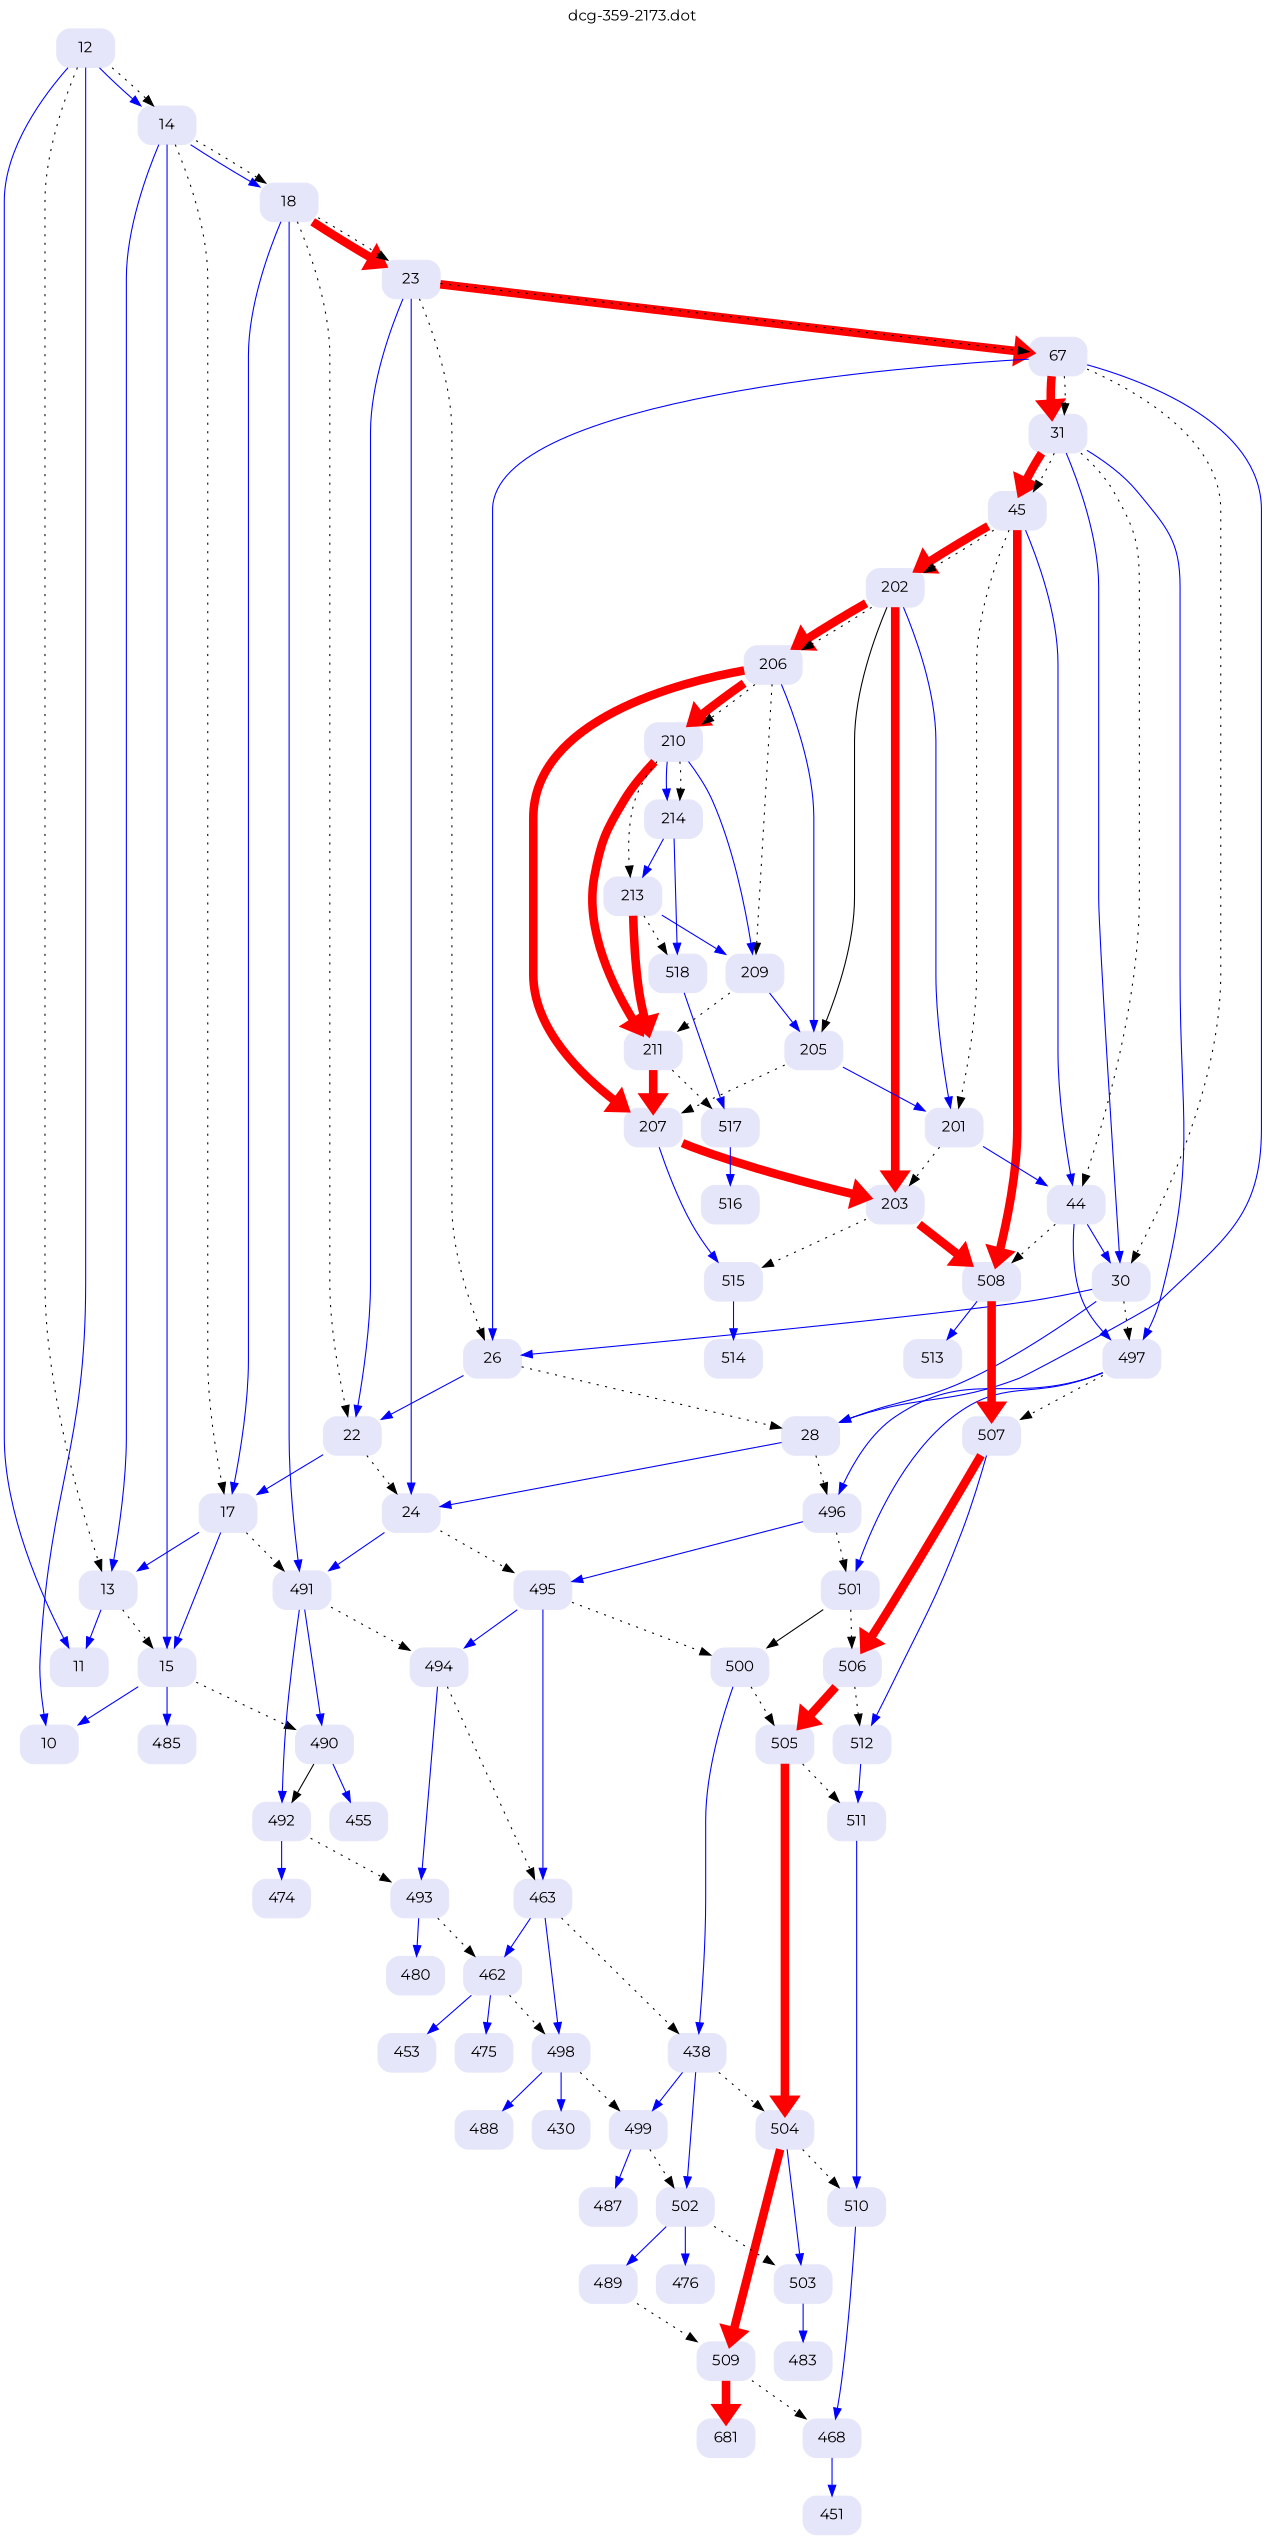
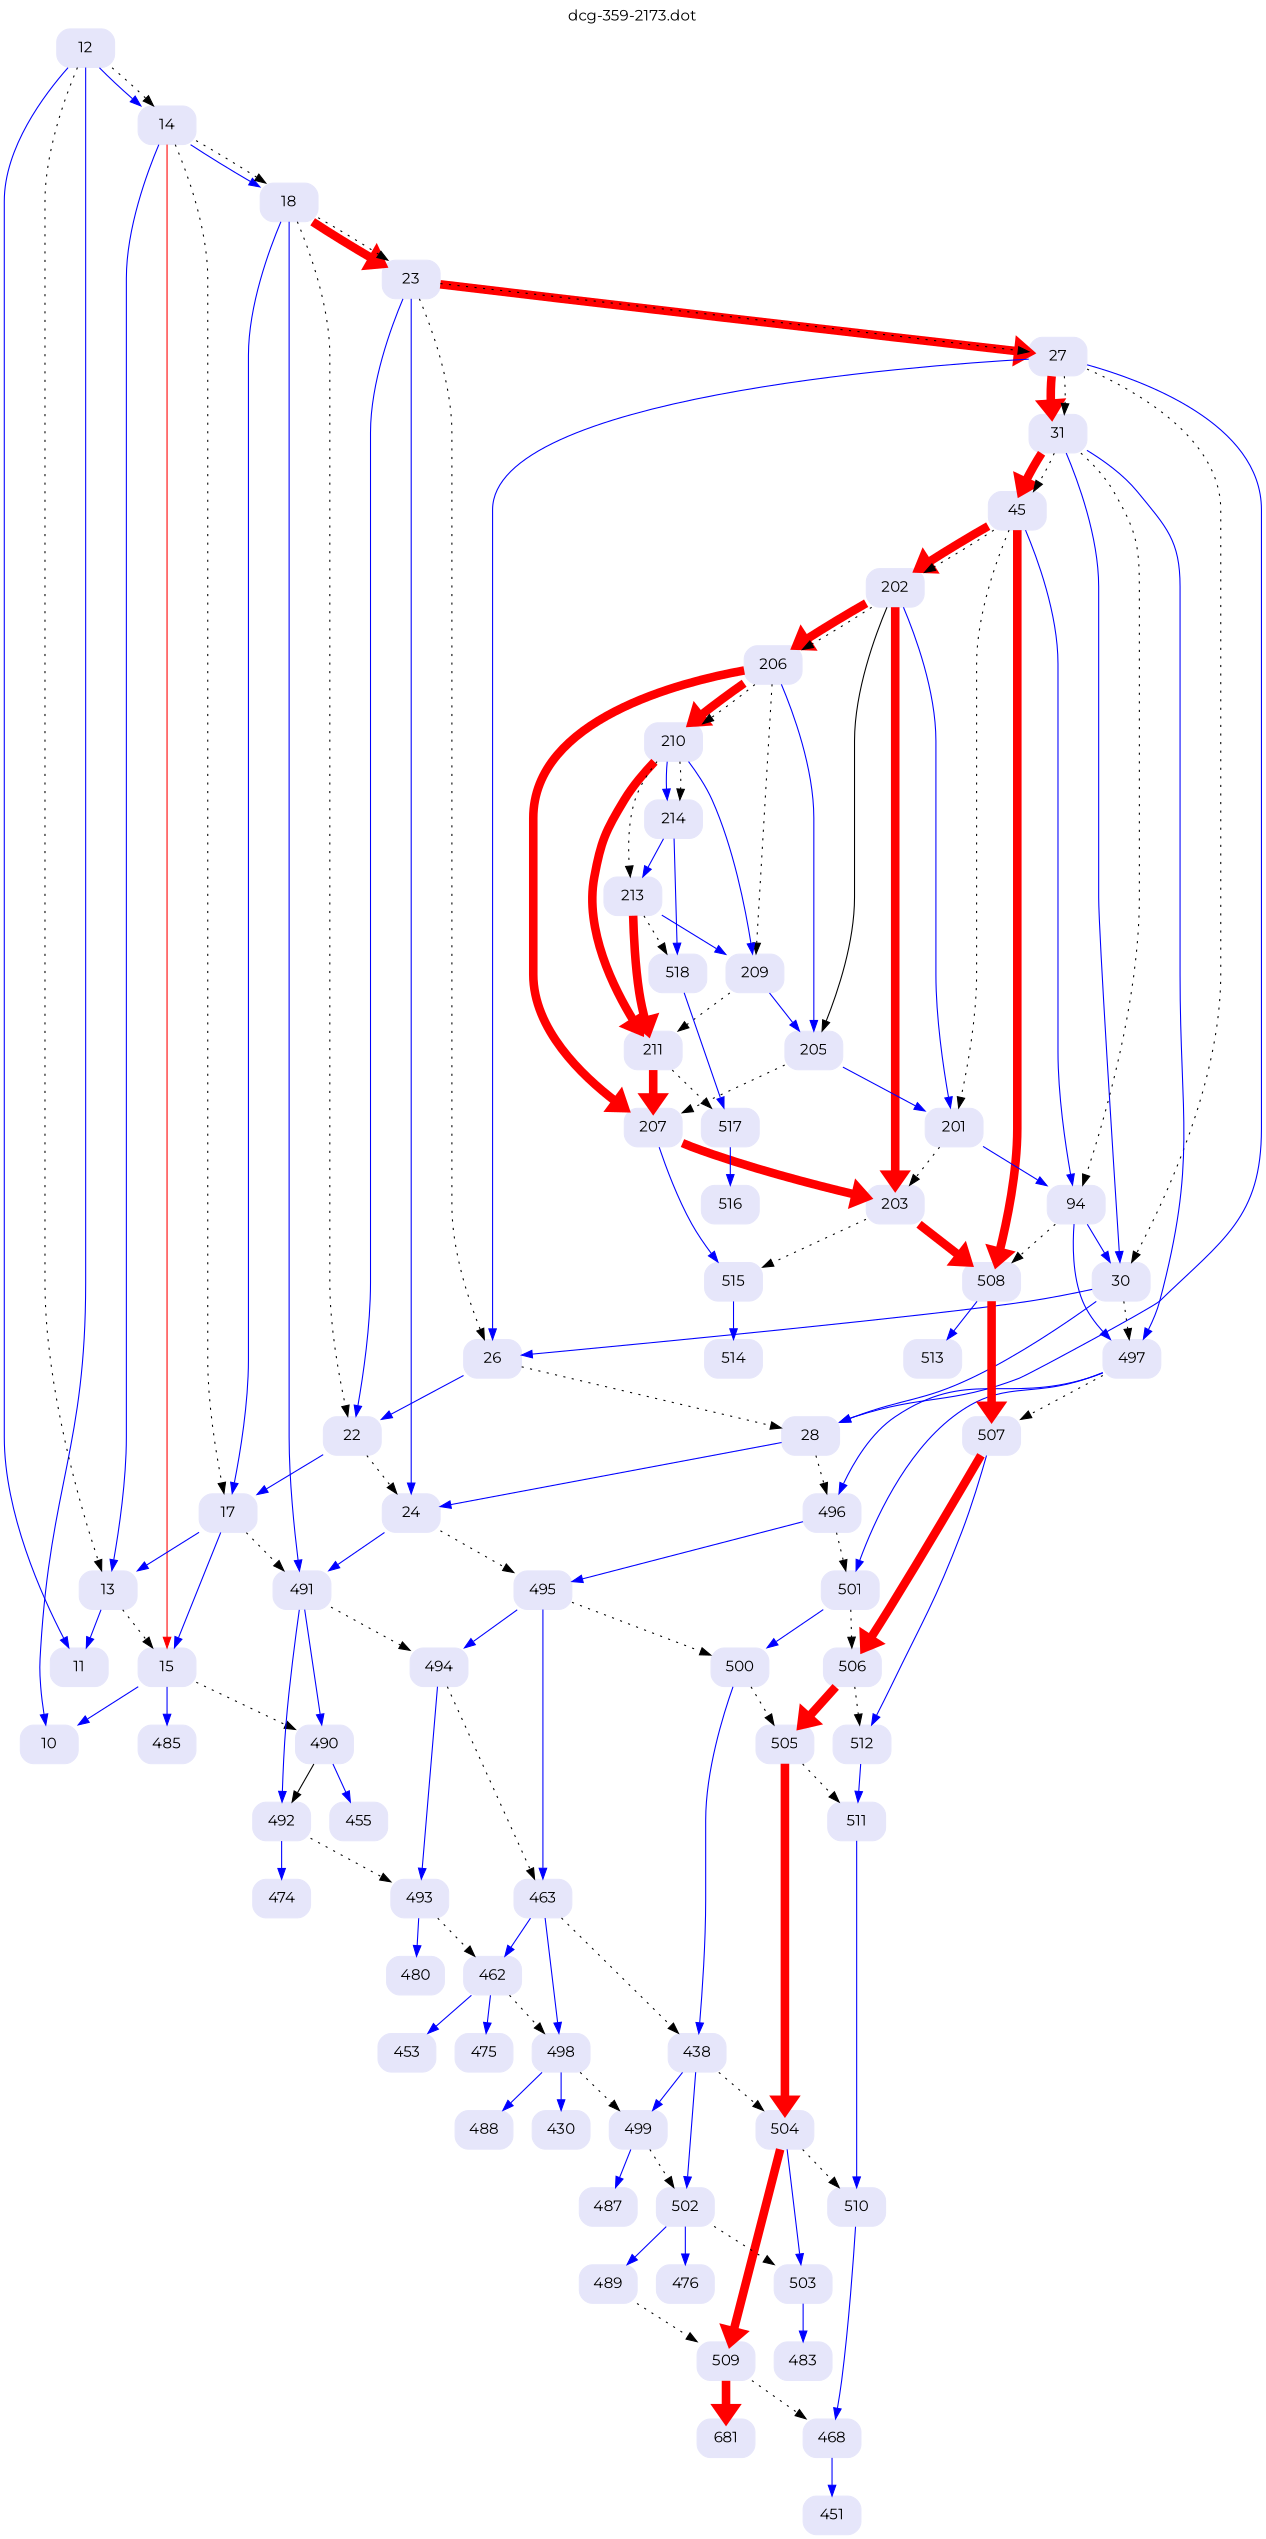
node "67": label "67" -> "27"
edge "14" -> "15": color blue -> red
node "44": label "44" -> "94"
edge "501" -> "500": color black -> blue
